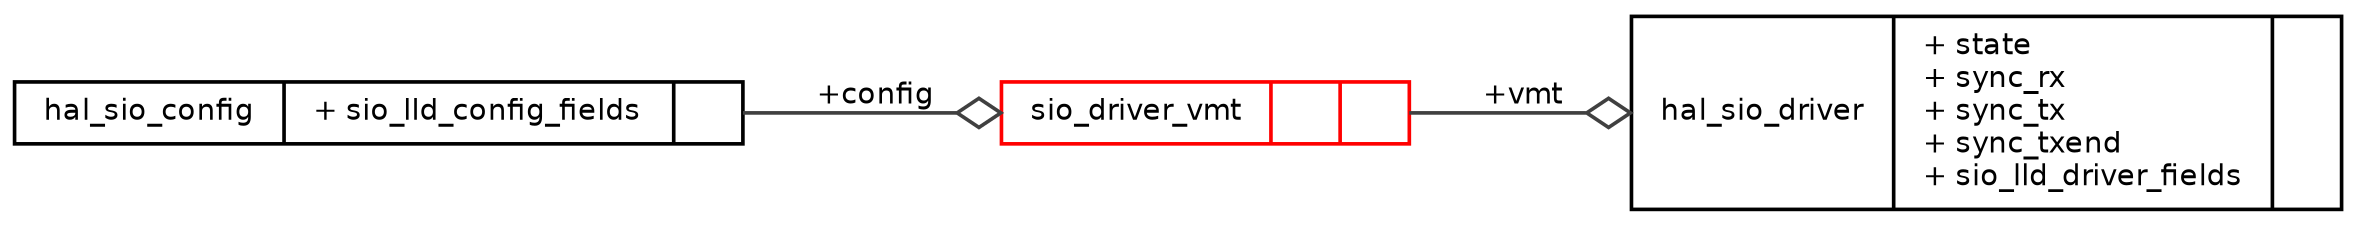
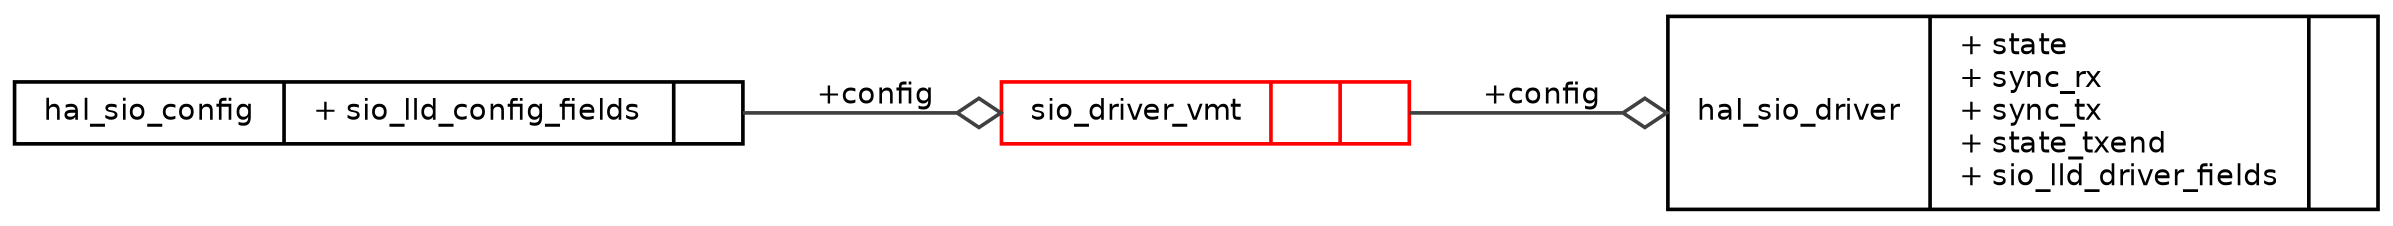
edge "sio_driver_vmt" -> "hal_sio_driver": label " +vmt" -> " +config"
node "hal_sio_driver": text "+ sync_txend" -> "+ state_txend"
